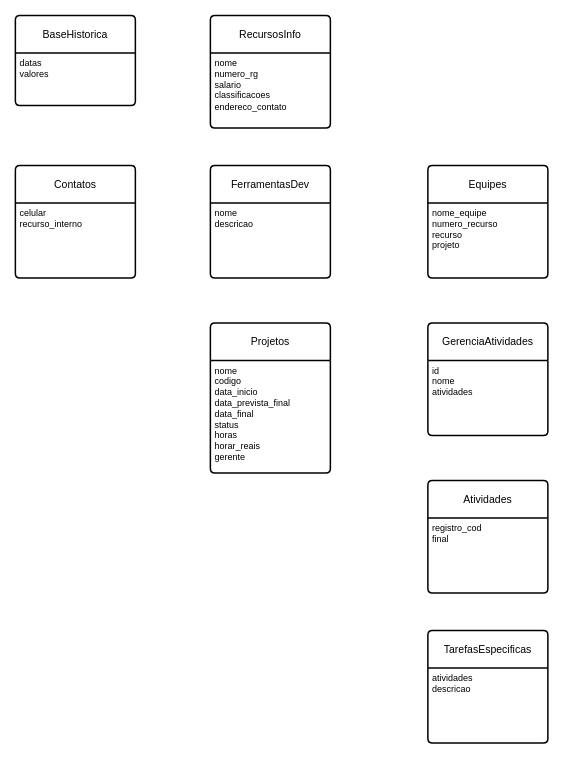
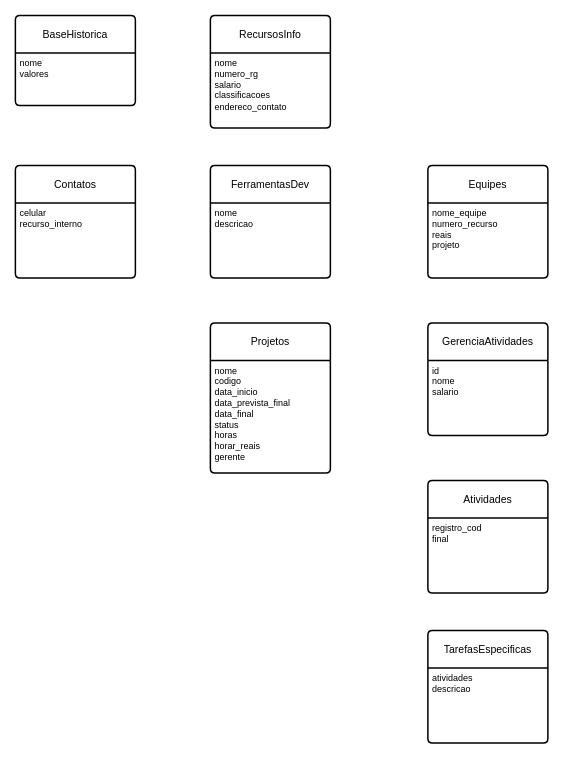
node "datas valores": label "datas valores" -> "nome valores"
node "nome_equipe numero_recurso recurso projeto": label "nome_equipe numero_recurso recurso projeto" -> "nome_equipe numero_recurso reais projeto"
node "id nome atividades": label "id nome atividades" -> "id nome salario"
